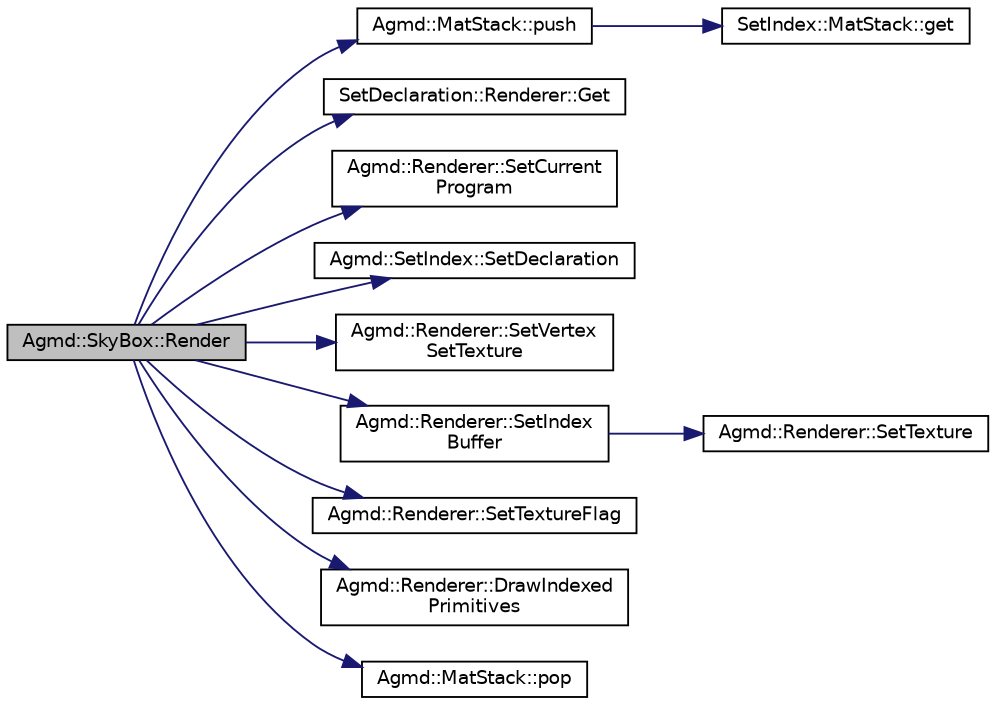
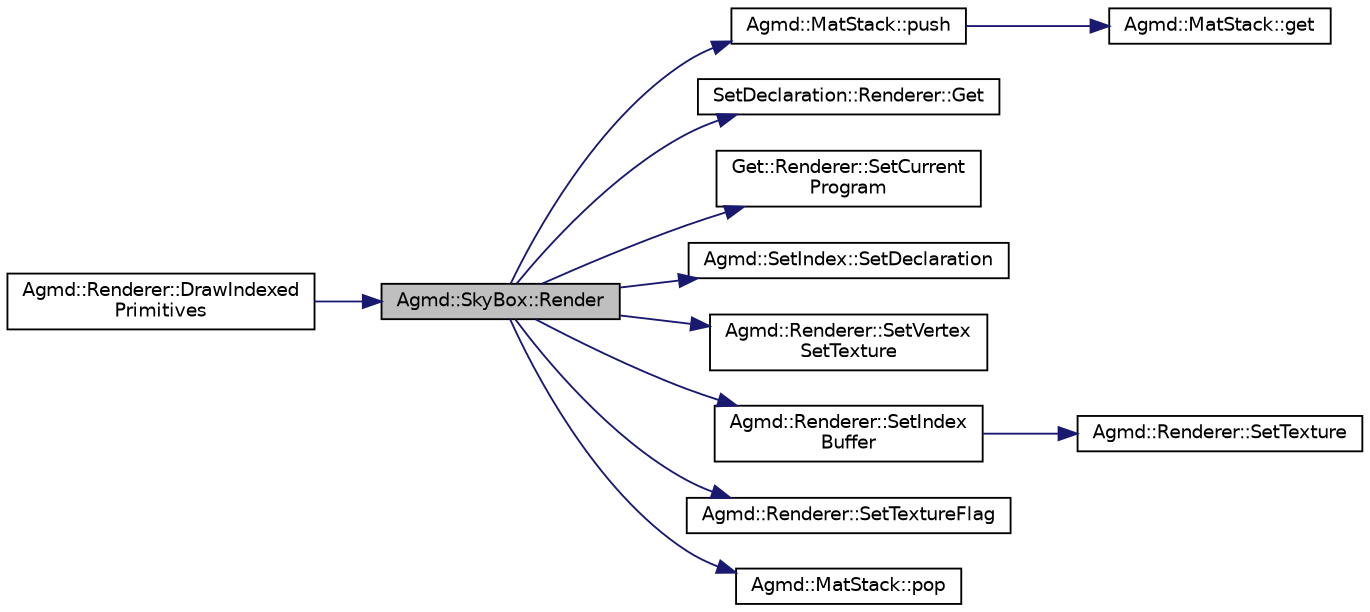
node "SetIndex::MatStack::get": label "SetIndex::MatStack::get" -> "Agmd::MatStack::get"
node "Agmd::Renderer::SetCurrent Program": label "Agmd::Renderer::SetCurrent Program" -> "Get::Renderer::SetCurrent Program"
edge "Agmd::SkyBox::Render" -> "Agmd::Renderer::DrawIndexed Primitives": reversed
